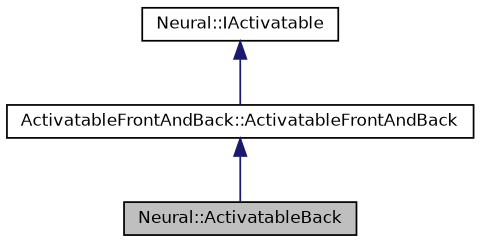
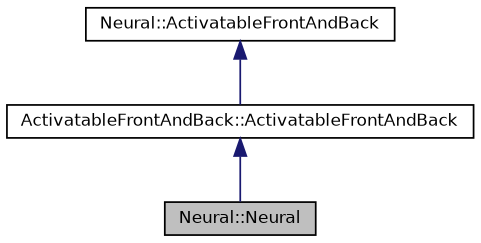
node "Neural::IActivatable": label "Neural::IActivatable" -> "Neural::ActivatableFrontAndBack"
node "Neural::ActivatableBack": label "Neural::ActivatableBack" -> "Neural::Neural"
